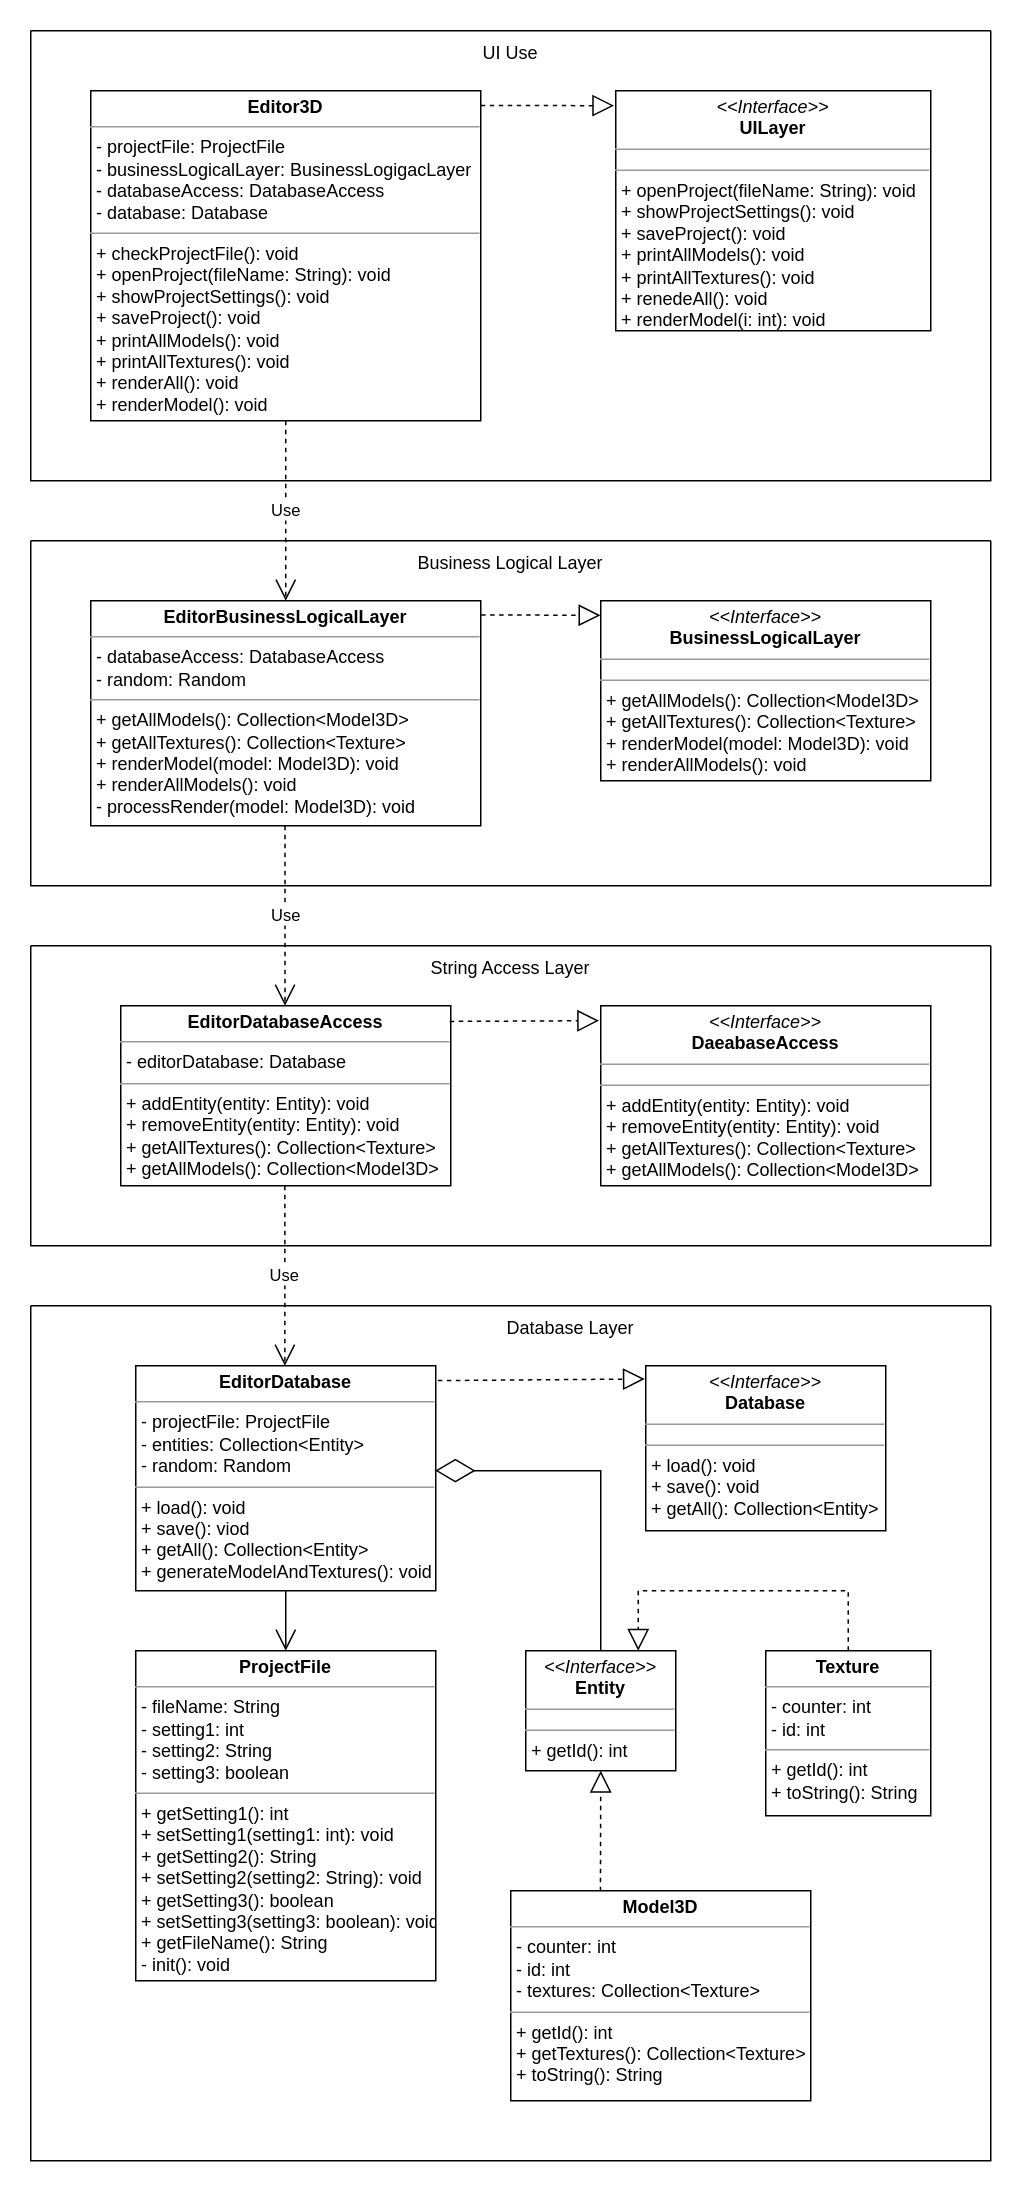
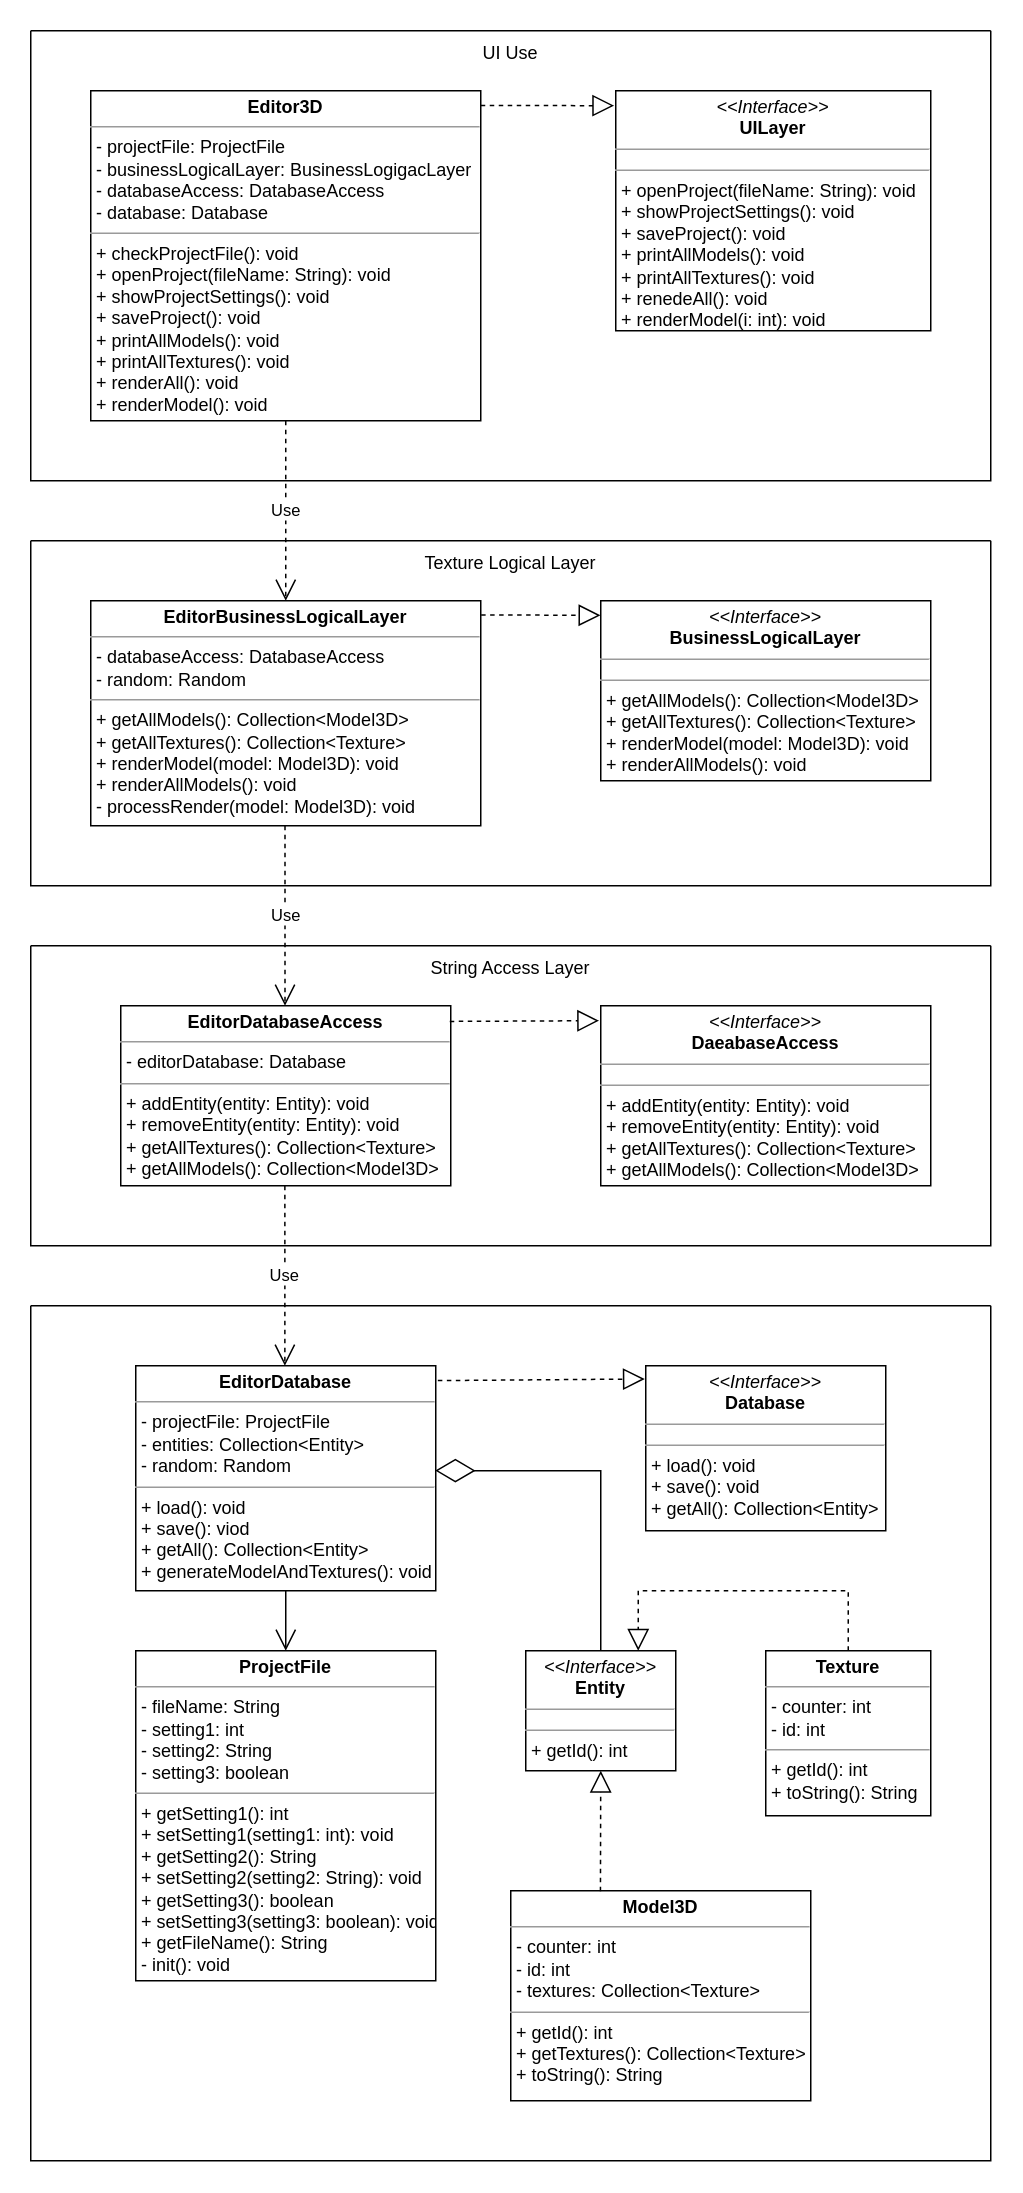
node "Business Logical Layer": label "Business Logical Layer" -> "Texture Logical Layer"
node "Database Layer": removed
